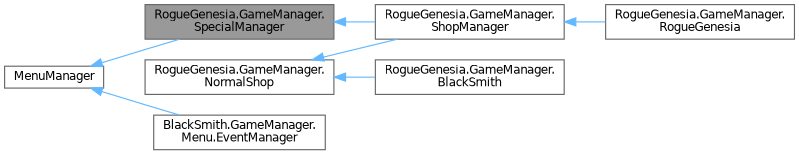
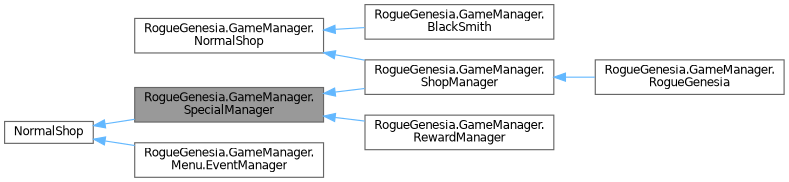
node "MenuManager": label "MenuManager" -> "NormalShop"
node "BlackSmith.GameManager. Menu.EventManager": label "BlackSmith.GameManager. Menu.EventManager" -> "RogueGenesia.GameManager. Menu.EventManager"
node "RogueGenesia.GameManager. RewardManager": added
